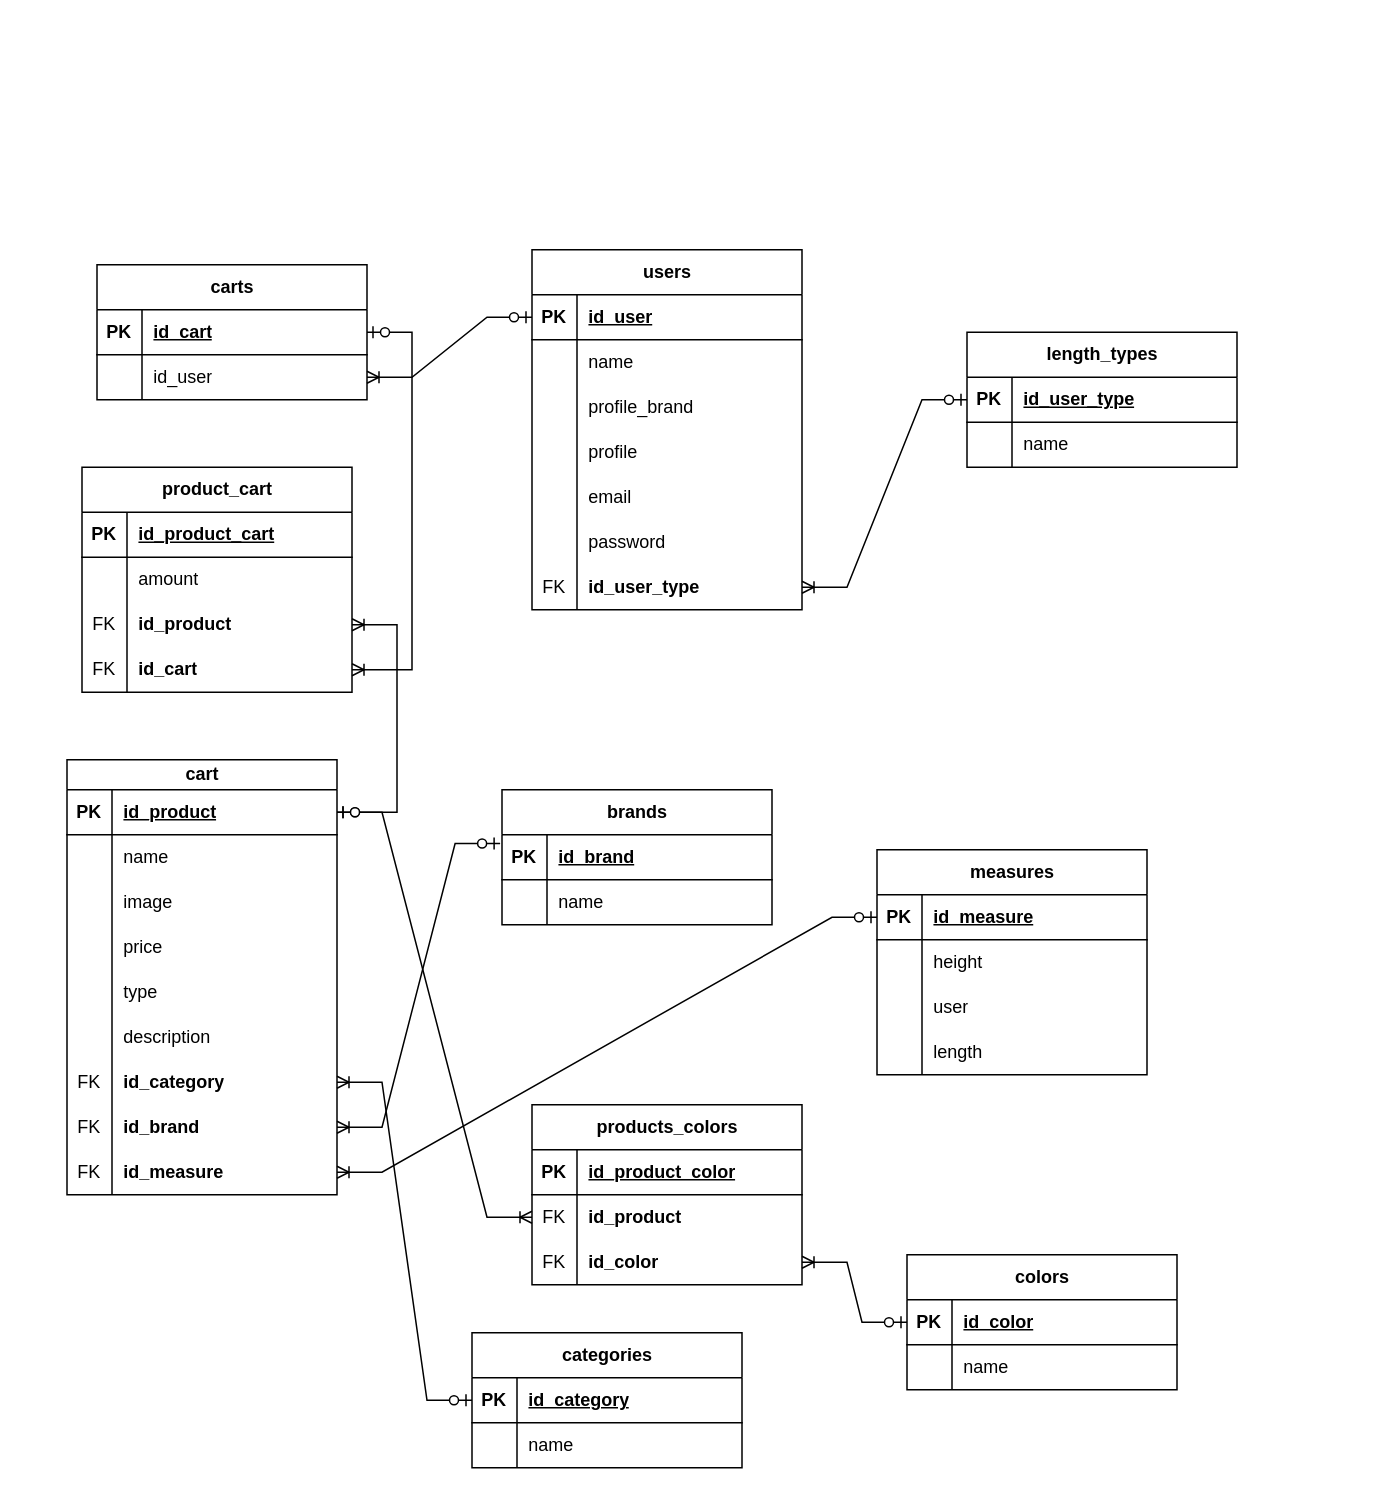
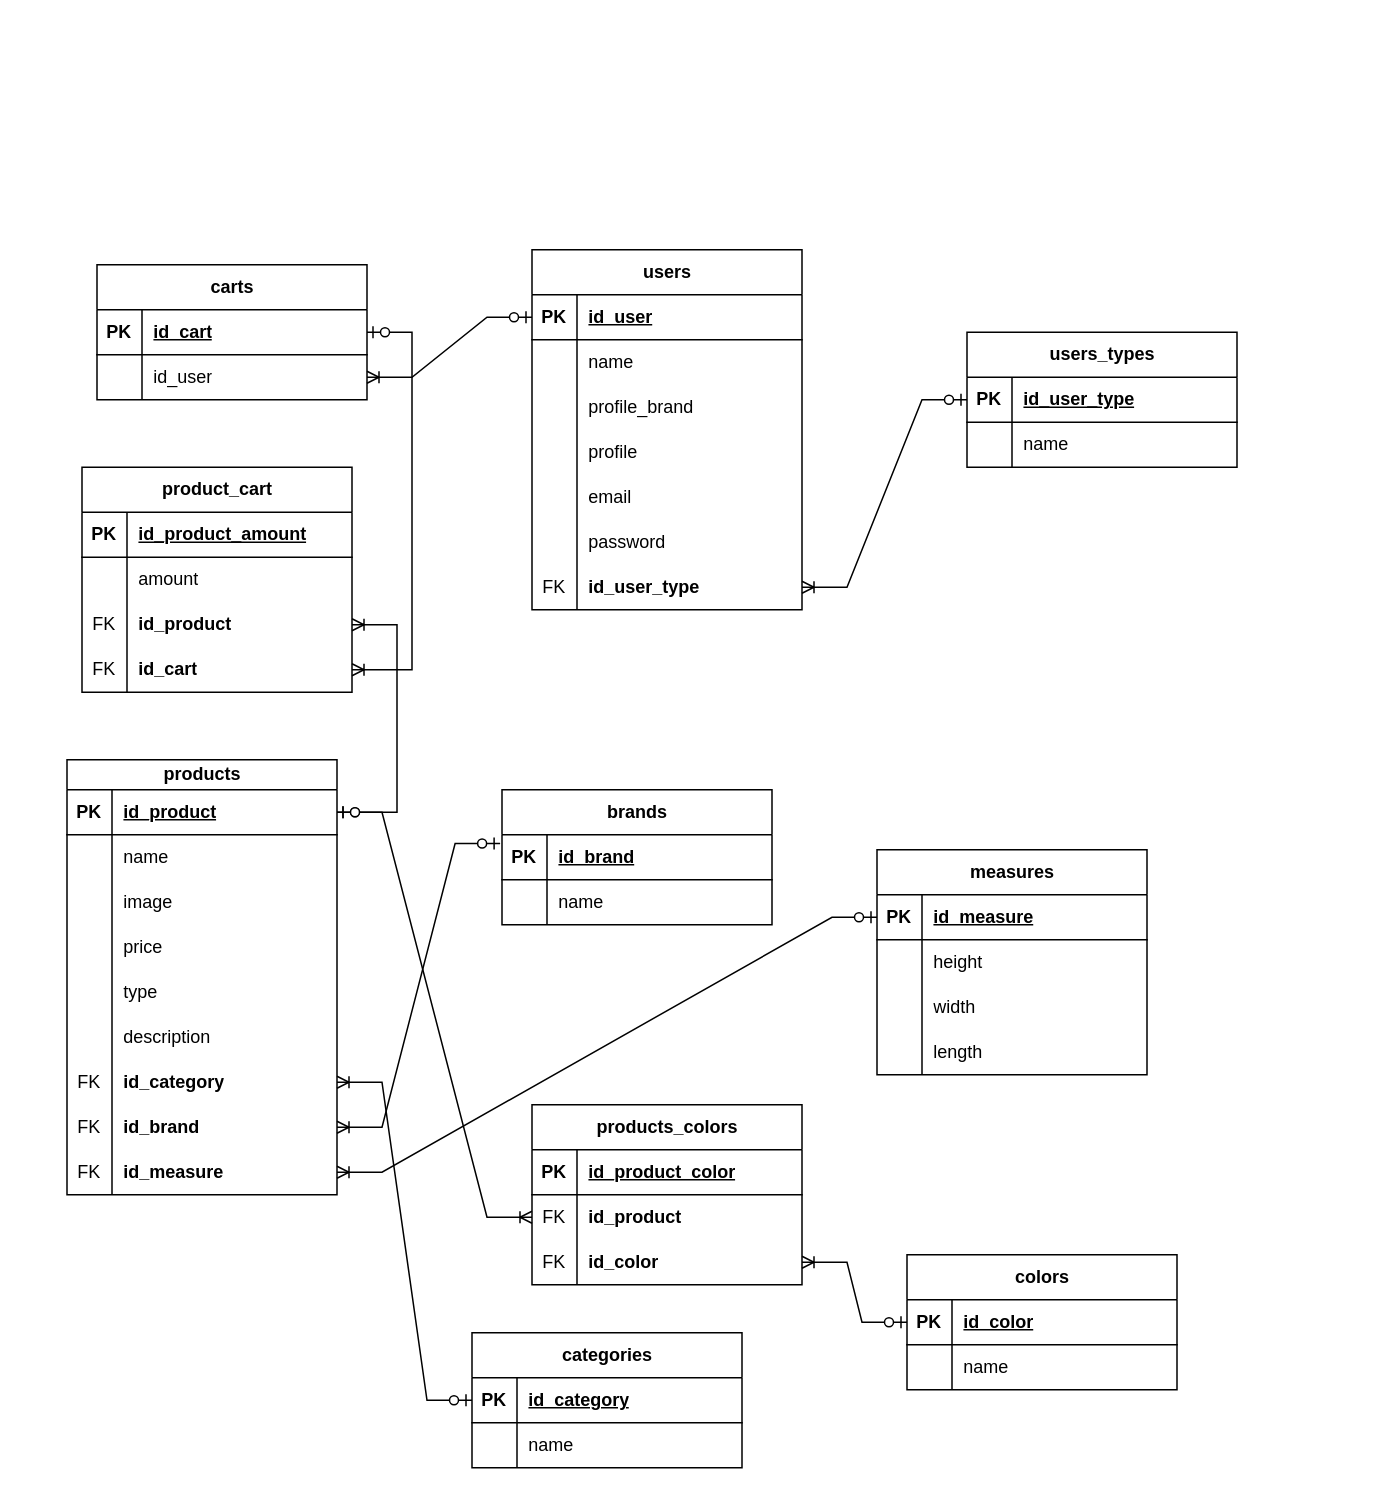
node "length_types": label "length_types" -> "users_types"
node "id_product_cart": label "id_product_cart" -> "id_product_amount"
node "cart": label "cart" -> "products"
node "user": label "user" -> "width"
